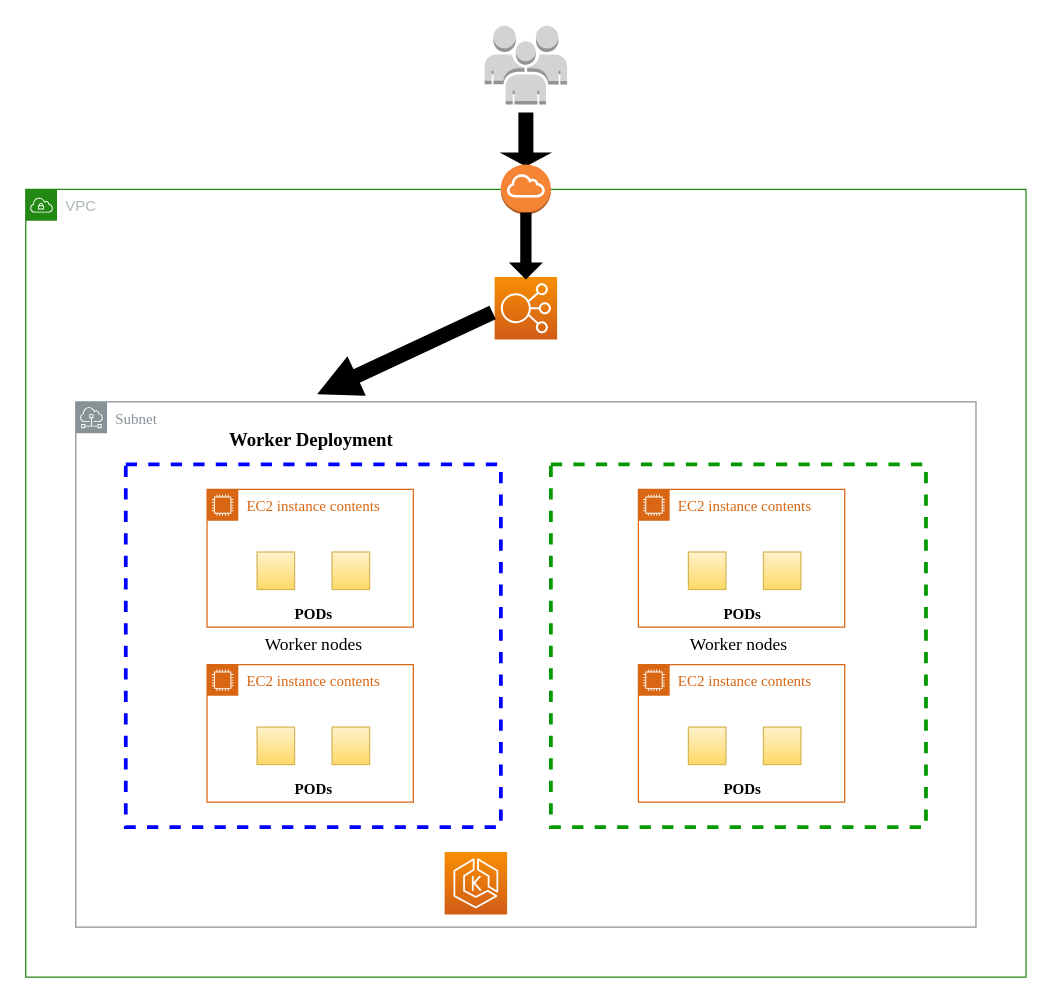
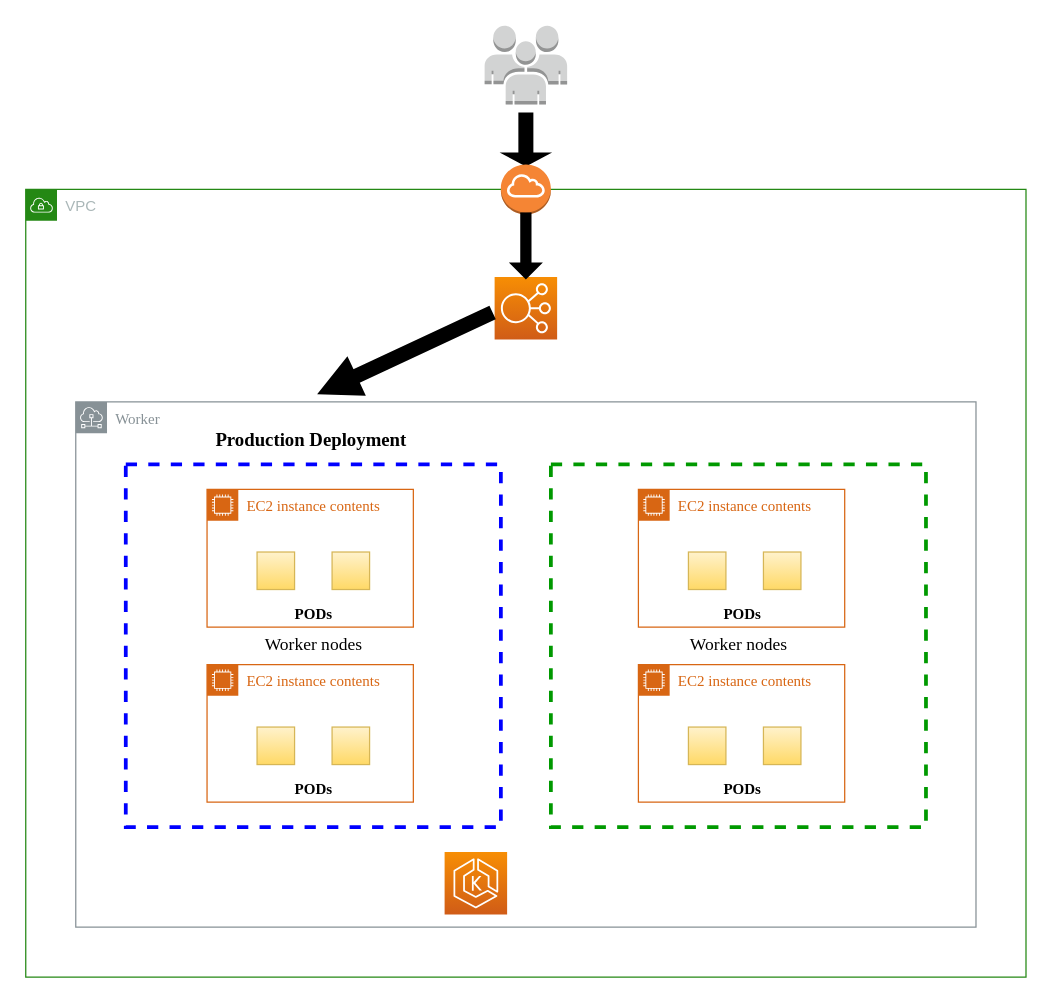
node "Subnet": label "Subnet" -> "Worker"
node "Worker Deployment": label "Worker Deployment" -> "Production Deployment"
